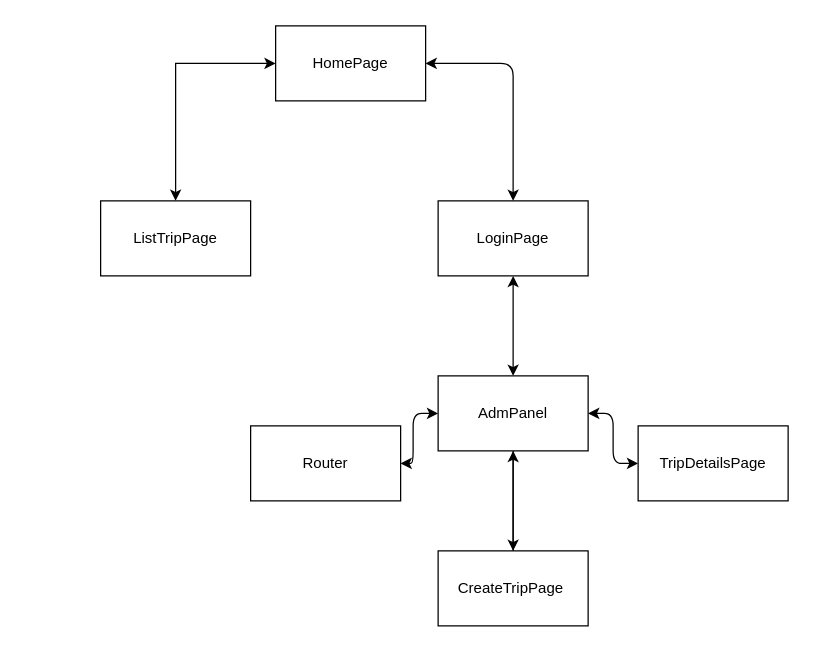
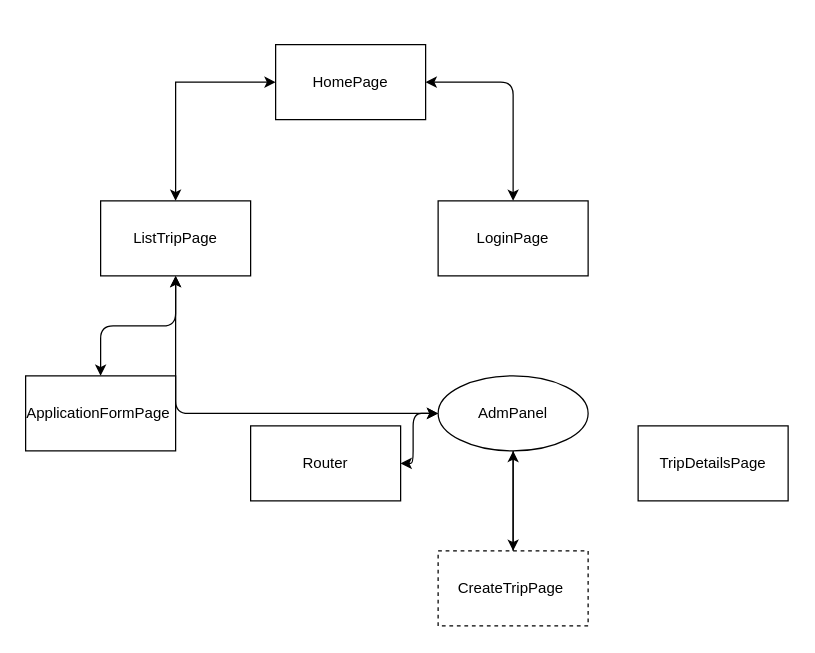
node "HomePage": moved (351, 63) -> (351, 82)
edge "ListTripPage" -- "ApplicationFormPage": added
edge "LoginPage" -- "AdmPanel": removed
node "ApplicationFormPage": added
node "AdmPanel": shape rectangle -> ellipse
edge "AdmPanel" -- "TripDetailsPage": now "AdmPanel" -- "ListTripPage"
node "CreateTripPage": style solid -> dashed
